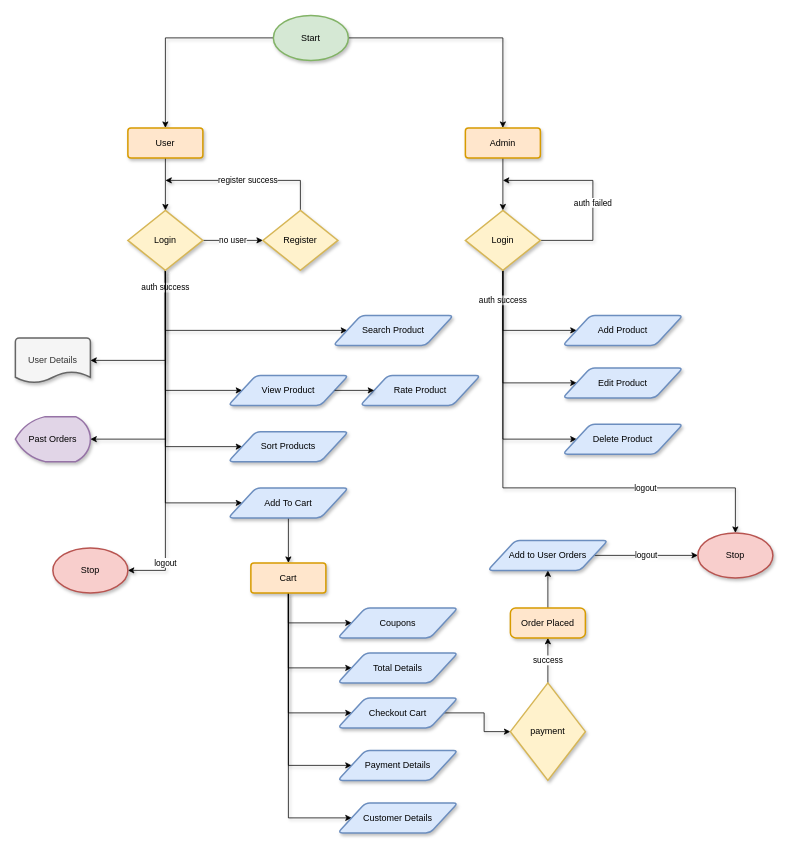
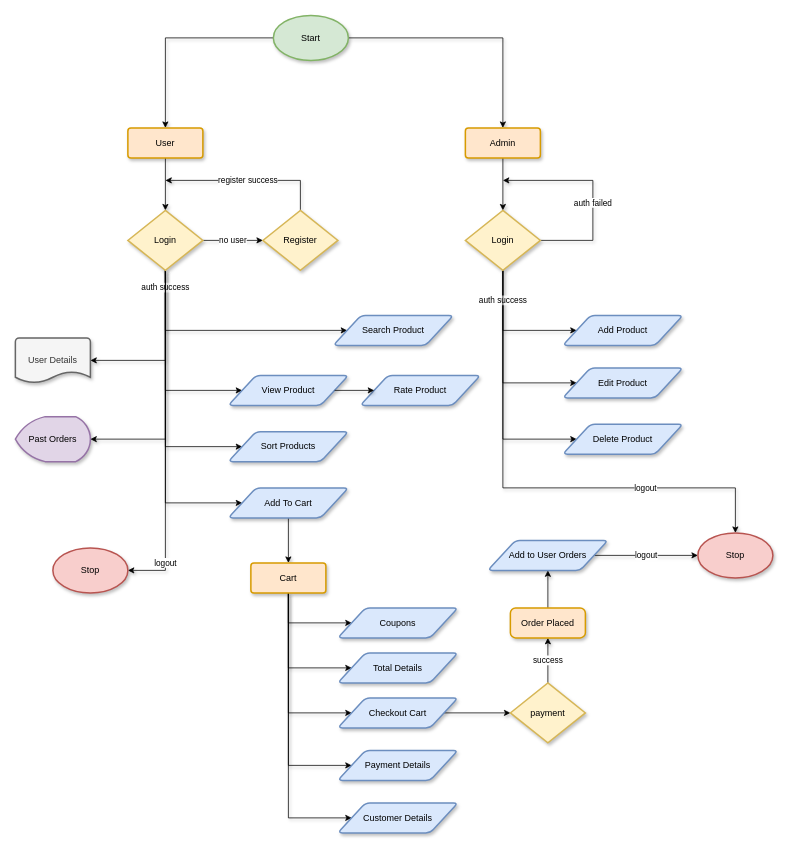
node "payment": size 75x98 -> 75x60
